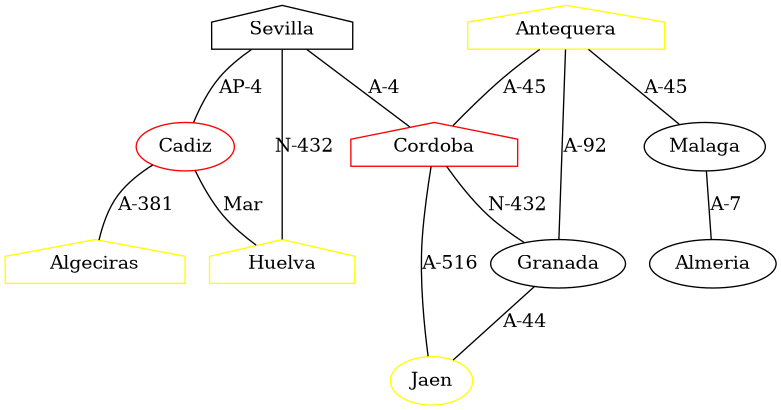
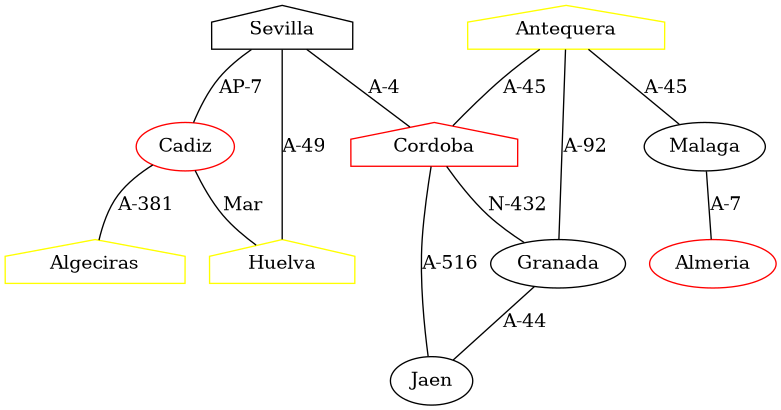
edge "Sevilla" -- "Cadiz": label "AP-4" -> "AP-7"
edge "Sevilla" -- "Huelva": label "N-432" -> "A-49"
node "Almeria": color black -> red
node "Jaen": color yellow -> black
